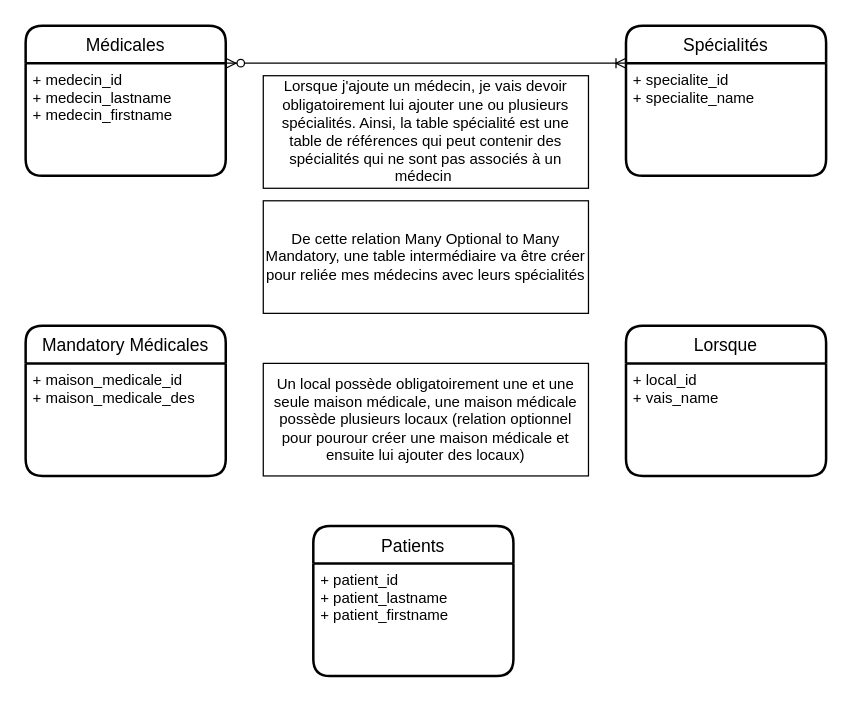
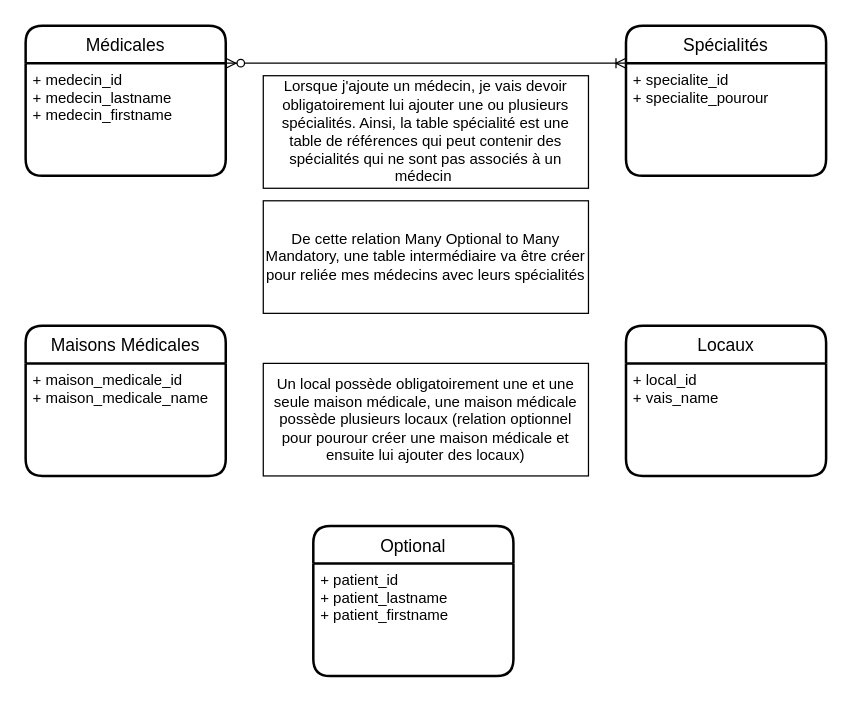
node "+ specialite_id + specialite_name": label "+ specialite_id + specialite_name" -> "+ specialite_id + specialite_pourour"
node "Mandatory Médicales": label "Mandatory Médicales" -> "Maisons Médicales"
node "Lorsque": label "Lorsque" -> "Locaux"
node "+ maison_medicale_id + maison_medicale_des": label "+ maison_medicale_id + maison_medicale_des" -> "+ maison_medicale_id + maison_medicale_name"
node "Patients": label "Patients" -> "Optional"
